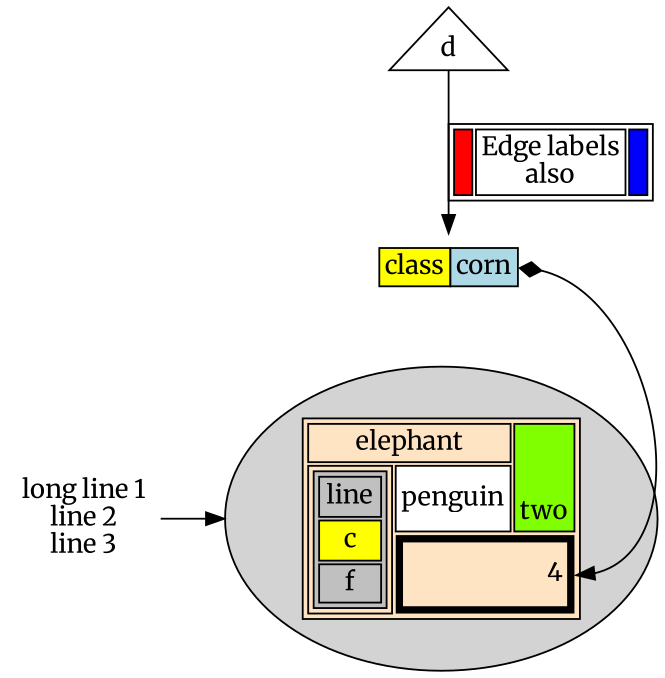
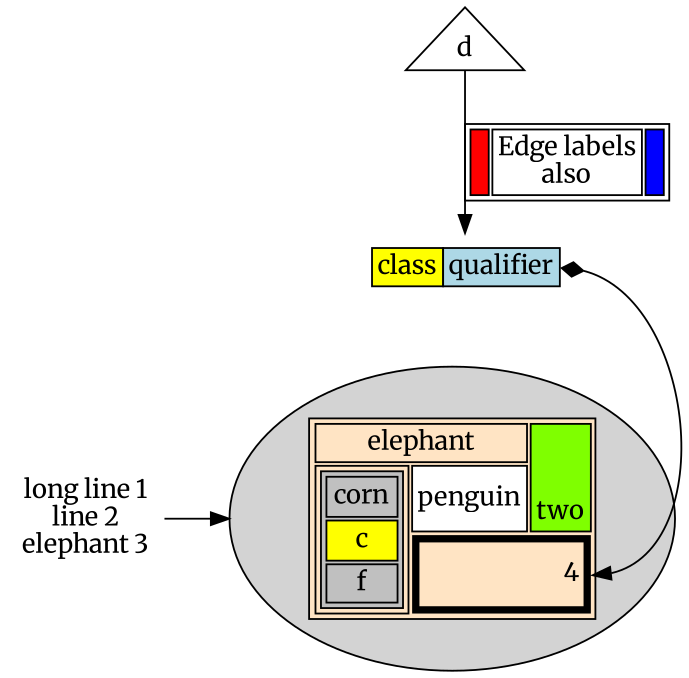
node "class": text "corn" -> "qualifier"
node "elephant": text "line" -> "corn"
node "long line 1 line 2 line 3": label "long line 1 line 2 line 3" -> "long line 1 line 2 elephant 3"
